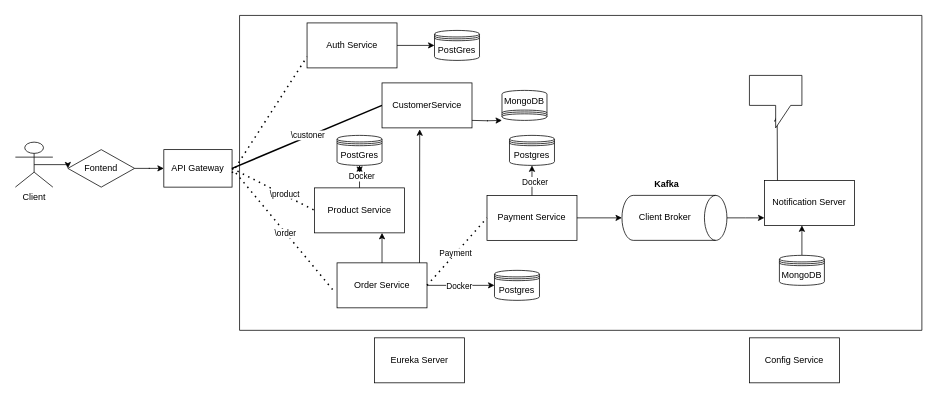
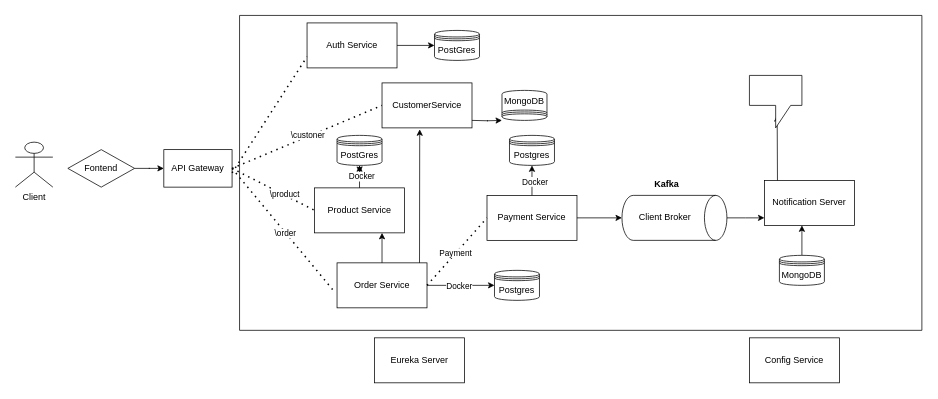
edge "CustomerService" -- "API Gateway": style solid -> dashed
edge "Client" -> "Fontend": removed
